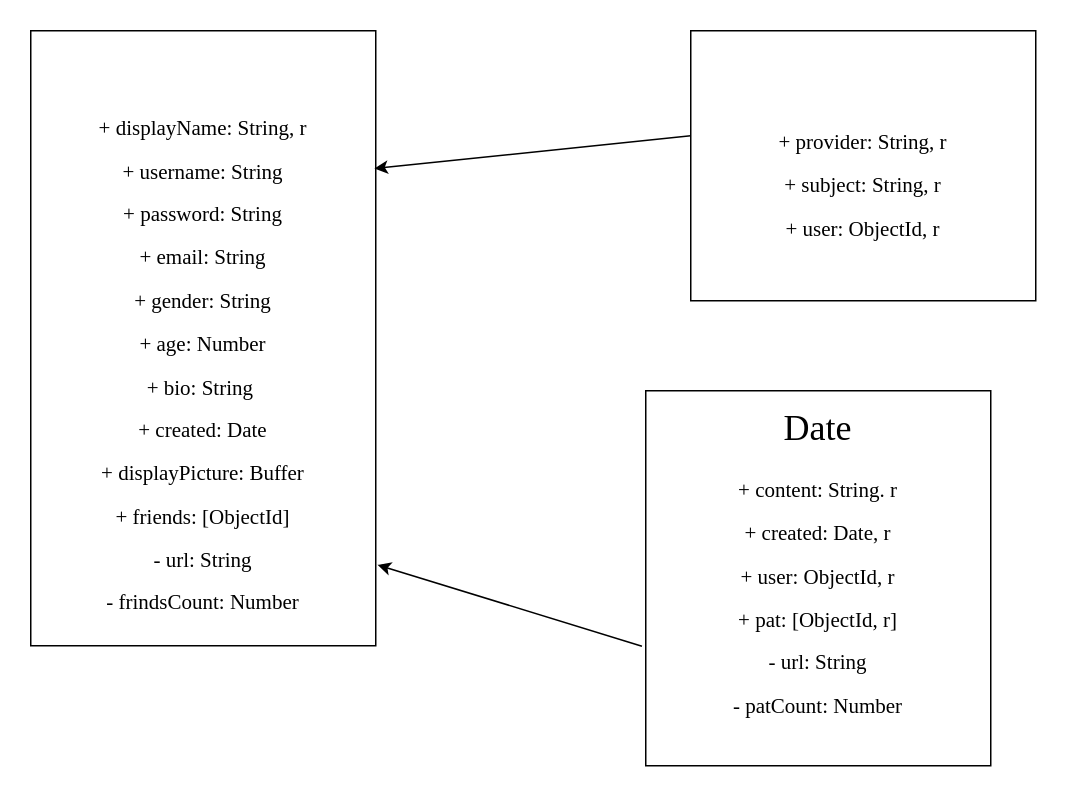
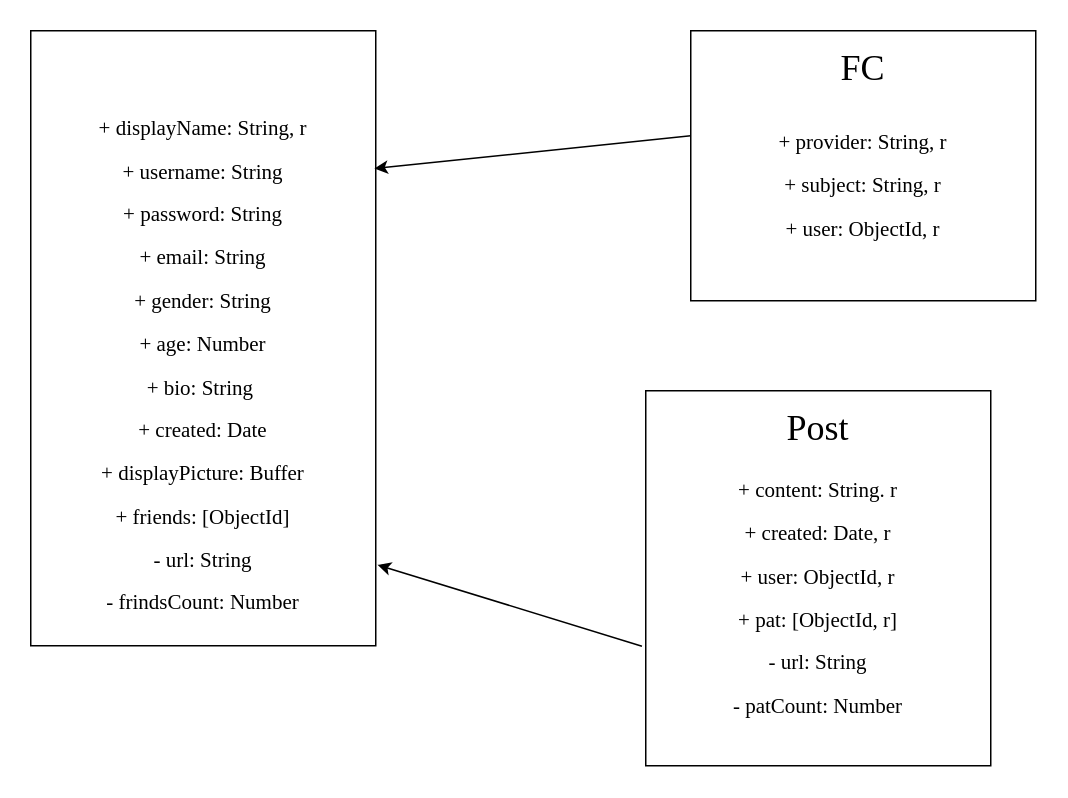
node "FC": added
node "Date": label "Date" -> "Post"
